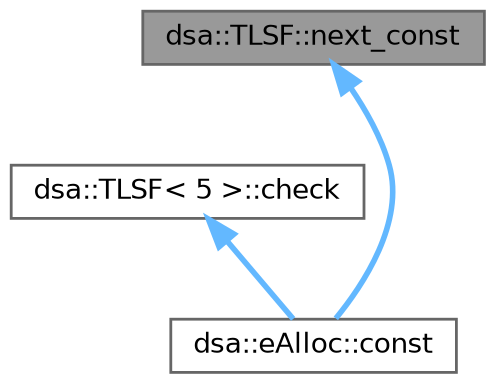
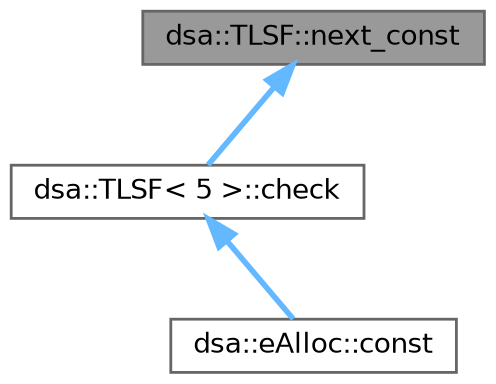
edge "dsa::eAlloc::const" -> "dsa::TLSF::next_const": now "dsa::TLSF< 5 >::check" -> "dsa::TLSF::next_const"
